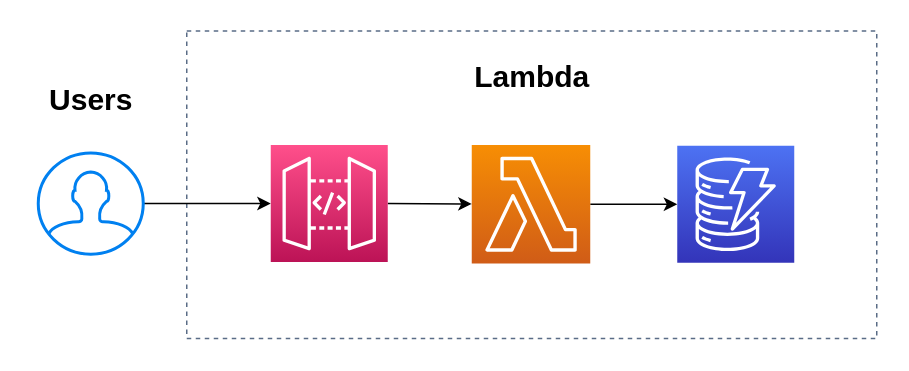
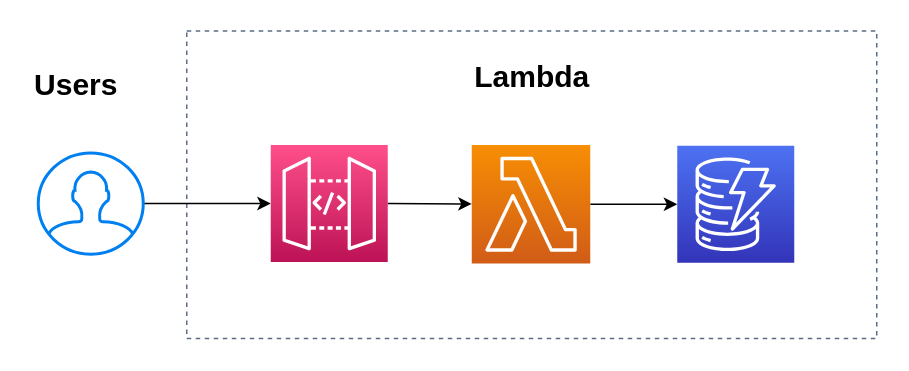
node "Users": moved (91, 100) -> (76, 85)
